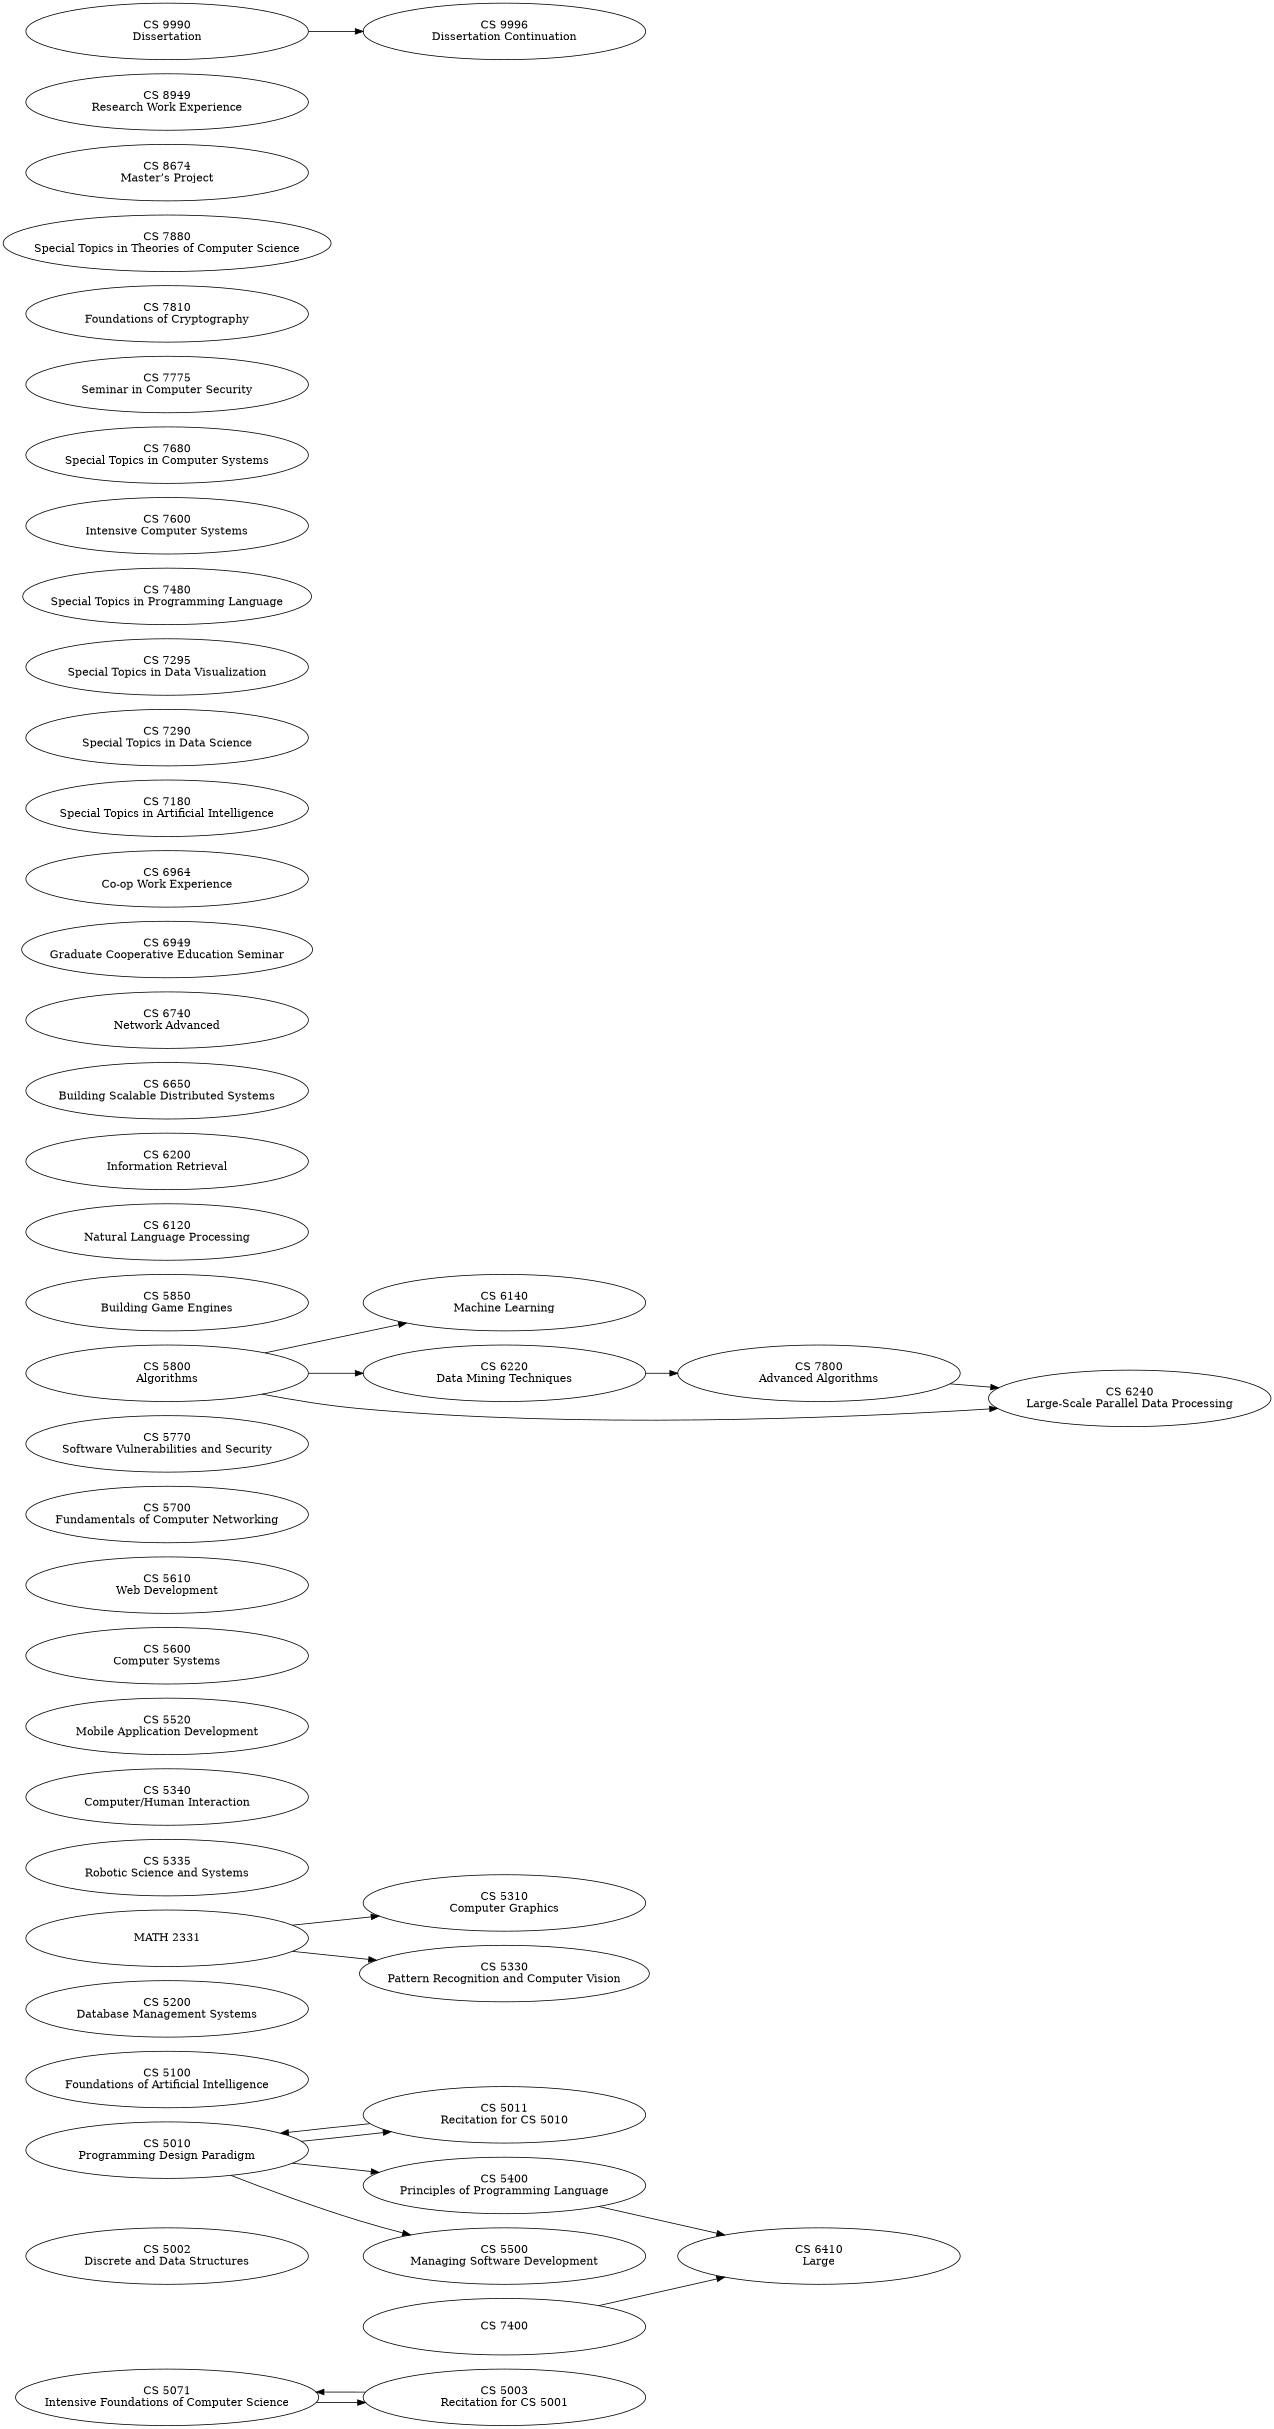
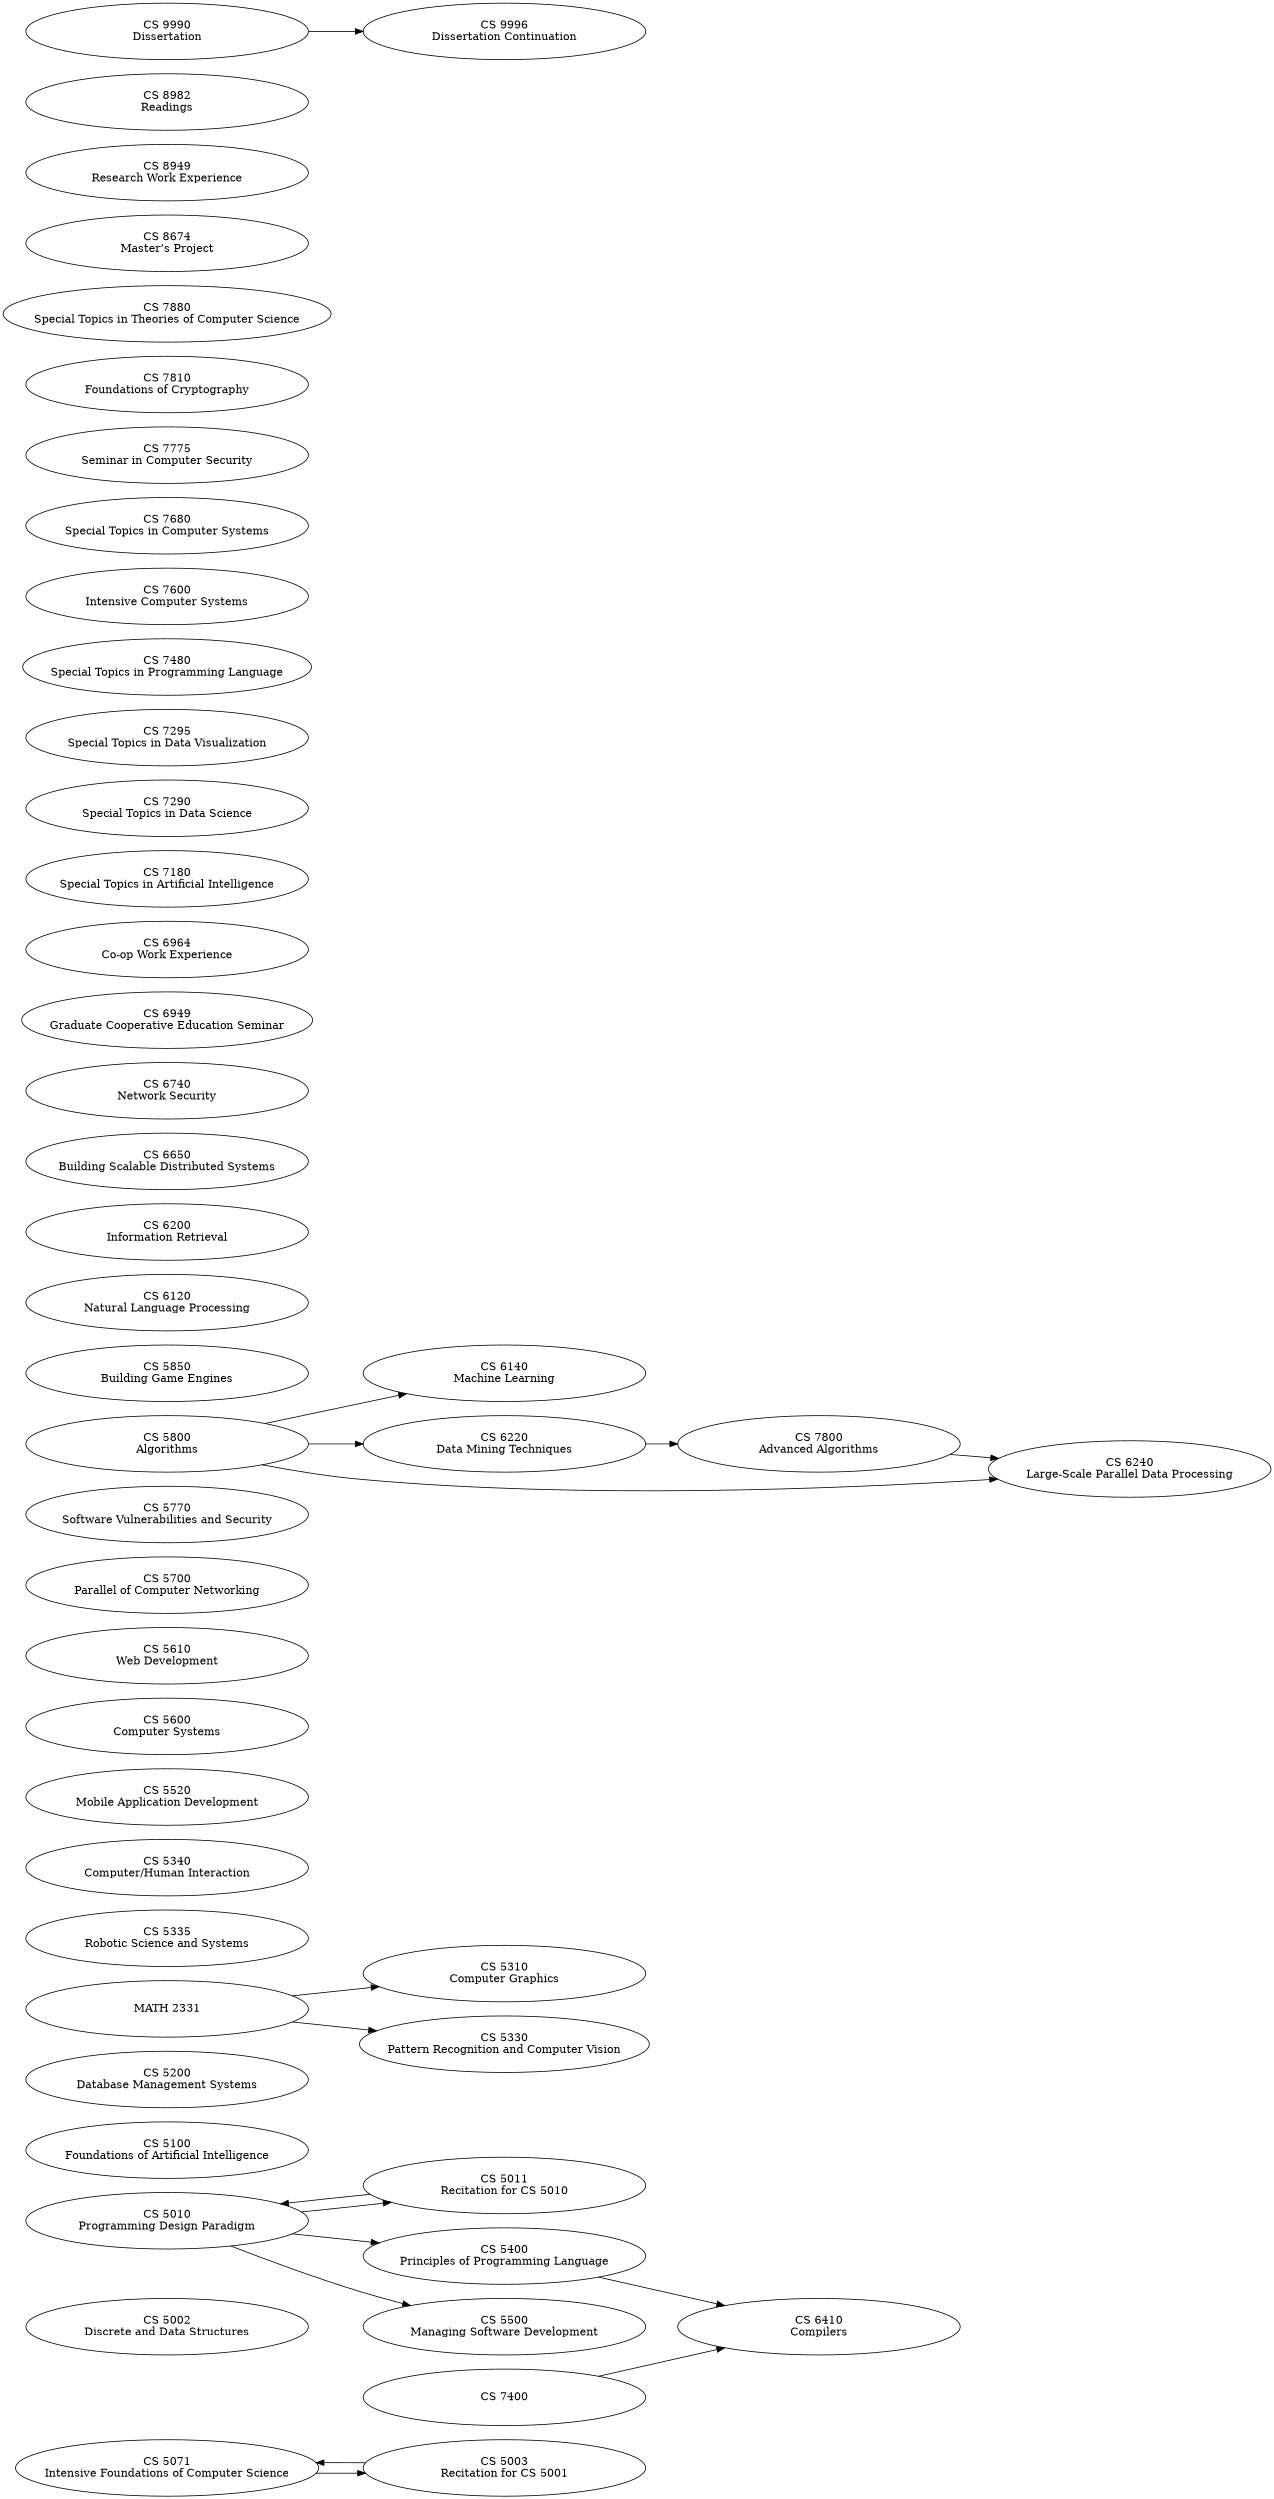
node "CS 8982 Readings": added
node "CS 6740 Network Advanced": label "CS 6740 Network Advanced" -> "CS 6740 Network Security"
node "CS 5700 Fundamentals of Computer Networking": label "CS 5700 Fundamentals of Computer Networking" -> "CS 5700 Parallel of Computer Networking"
node "CS 6410 Large": label "CS 6410 Large" -> "CS 6410 Compilers"
